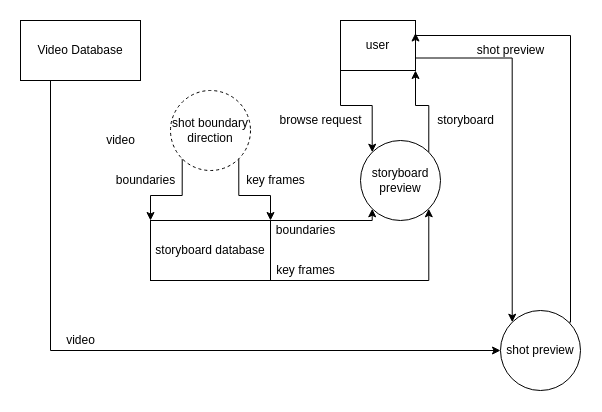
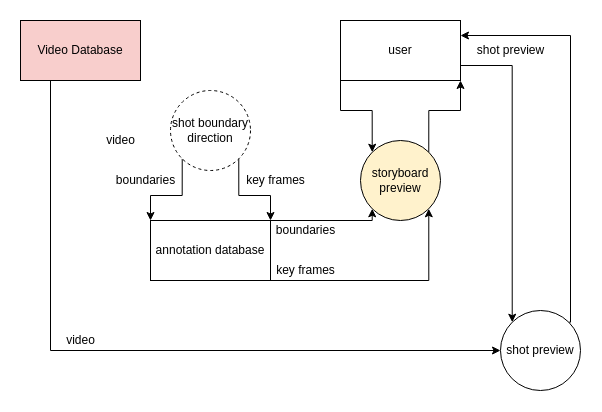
node "user": size 75x50 -> 120x60
node "Video Database": fillcolor #ffffff -> #f8cecc
node "browse request": removed
node "storyboard": removed
node "storyboard preview": fillcolor #ffffff -> #fff2cc
node "storyboard database": label "storyboard database" -> "annotation database"
